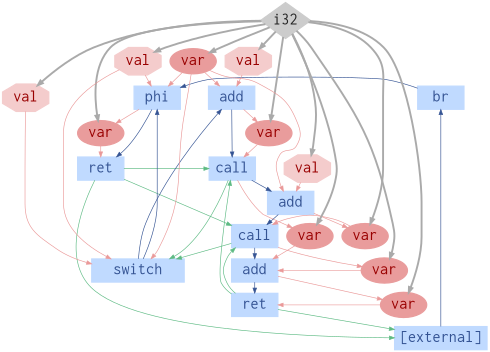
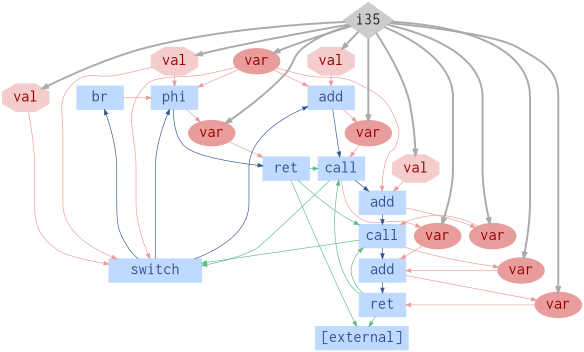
node "i32": label "i32" -> "i35"
edge "br" -> "phi": color #345393 -> #ea9999
edge "[external]" -> "br": now "switch" -> "br"
